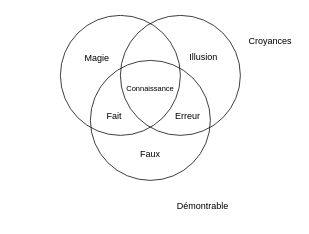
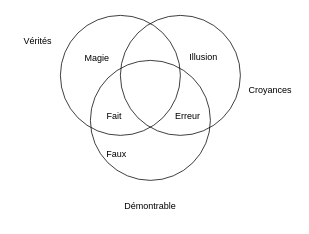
node "Vérités": added
node "Croyances": moved (270, 42) -> (270, 90)
node "Connaissance": removed
node "Faux": moved (150, 154) -> (117, 154)
node "Démontrable": moved (203, 207) -> (150, 207)
